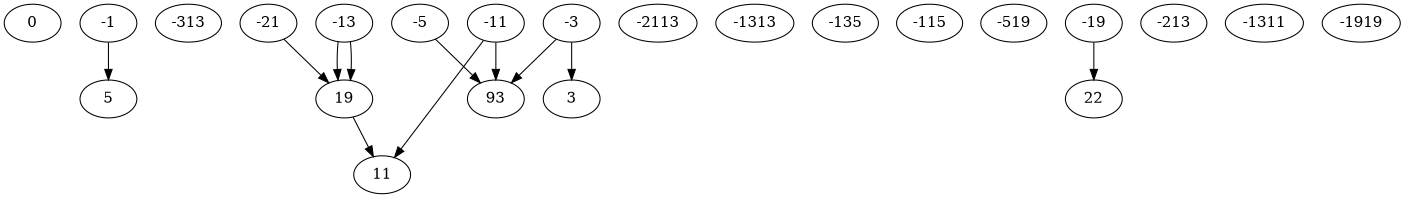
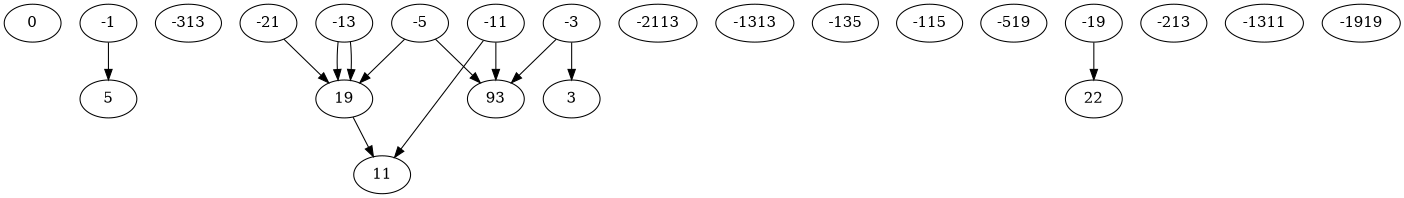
edge "-5" -> "19": added
